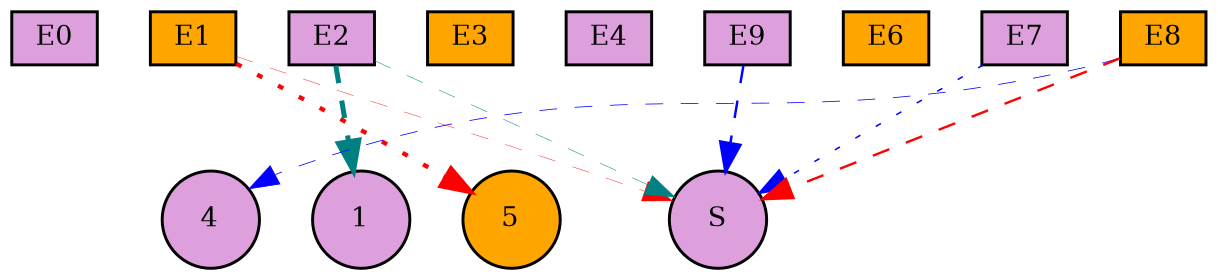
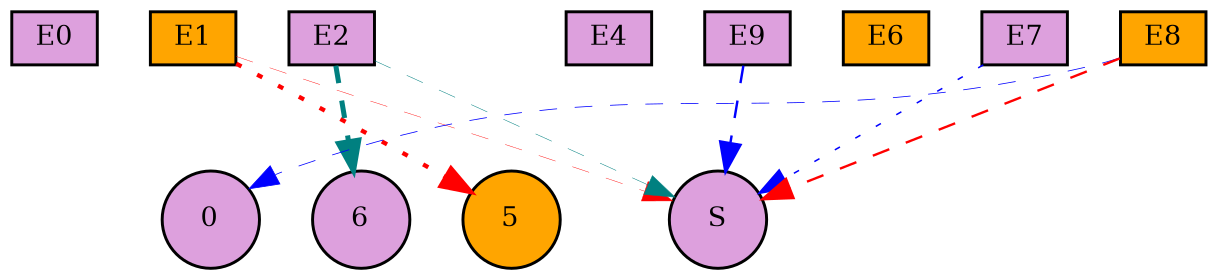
node "E3": removed
node "4": label "4" -> "0"
node "1": label "1" -> "6"
